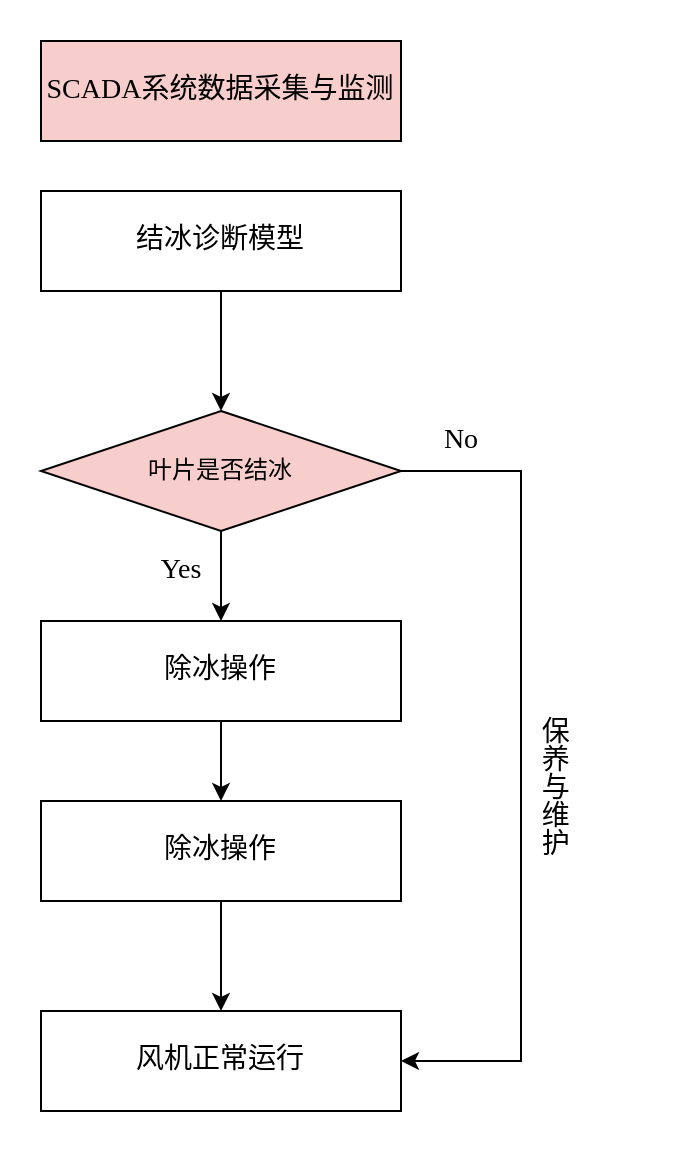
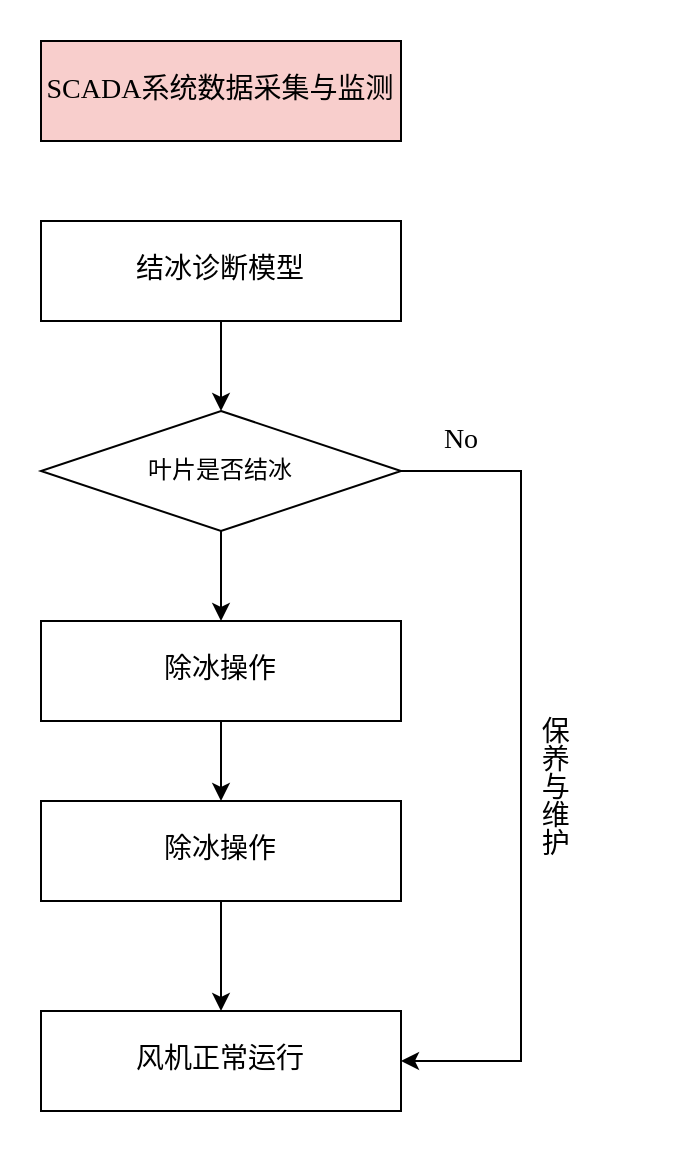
node "结冰诊断模型": moved (221, 241) -> (221, 271)
node "叶片是否结冰": fillcolor #f8cecc -> #ffffff
node "Yes": removed
